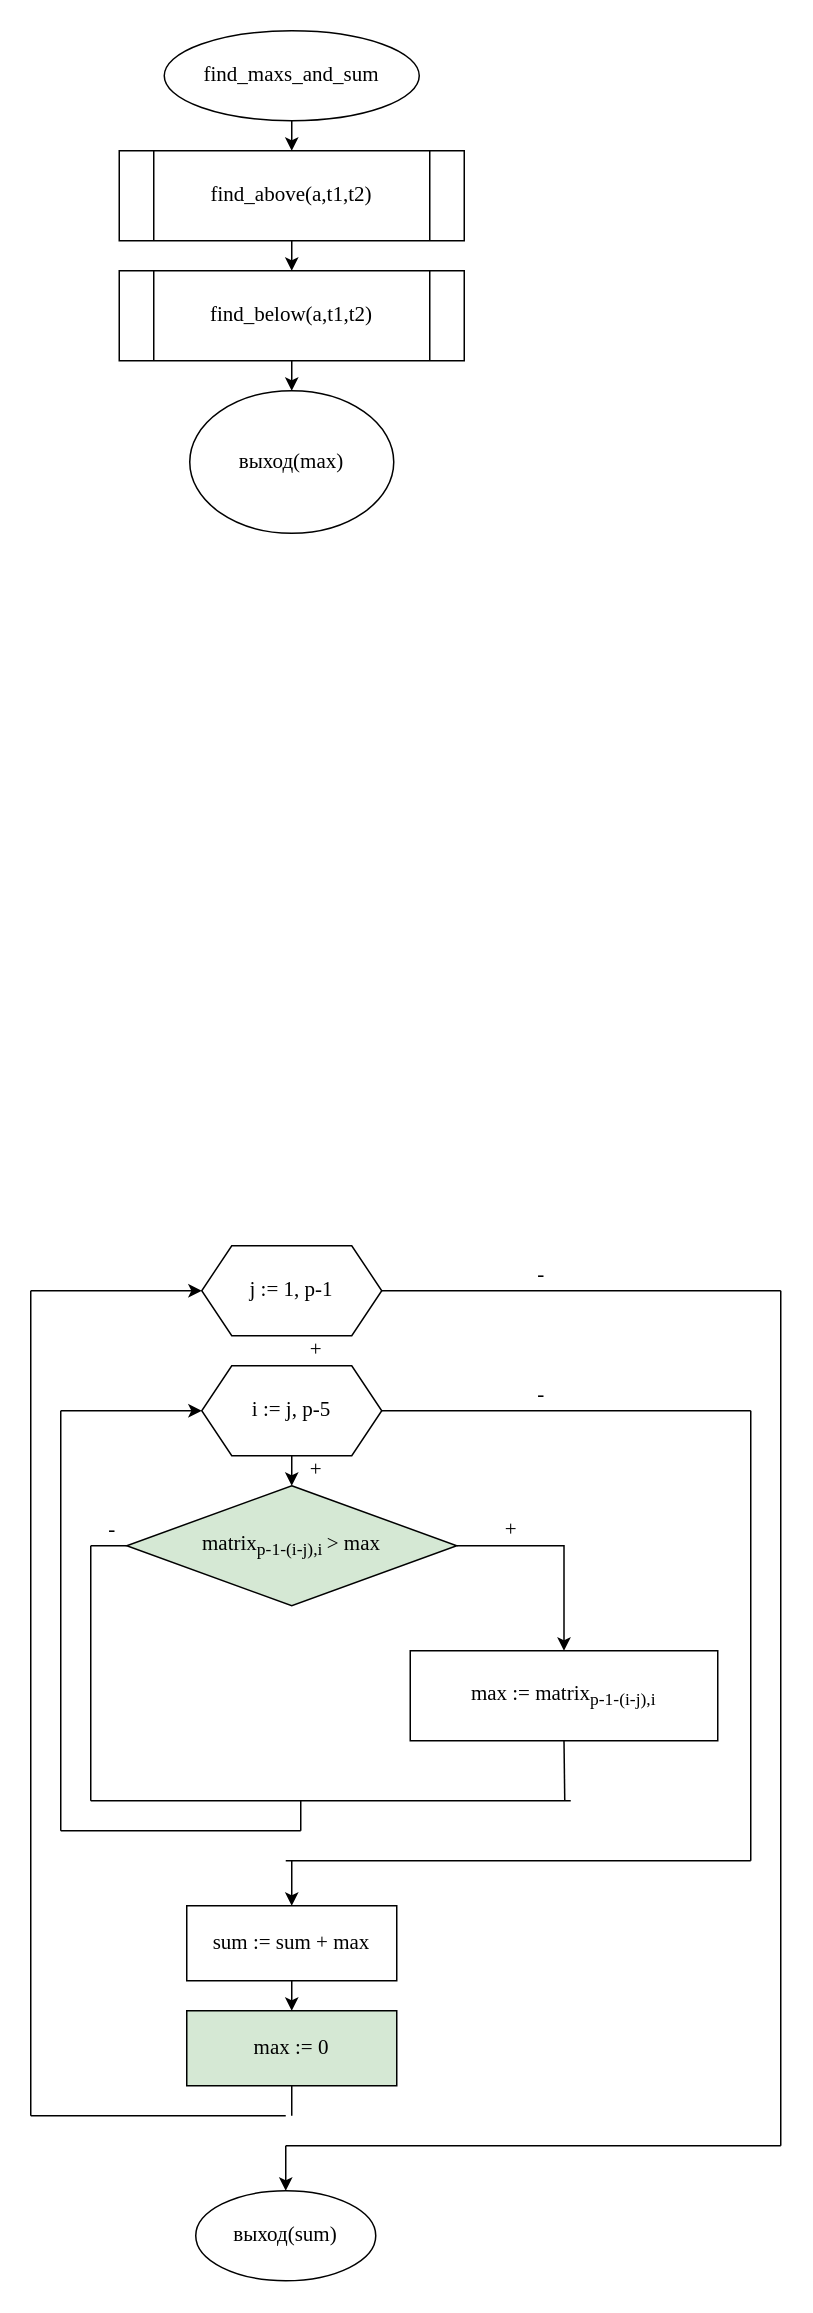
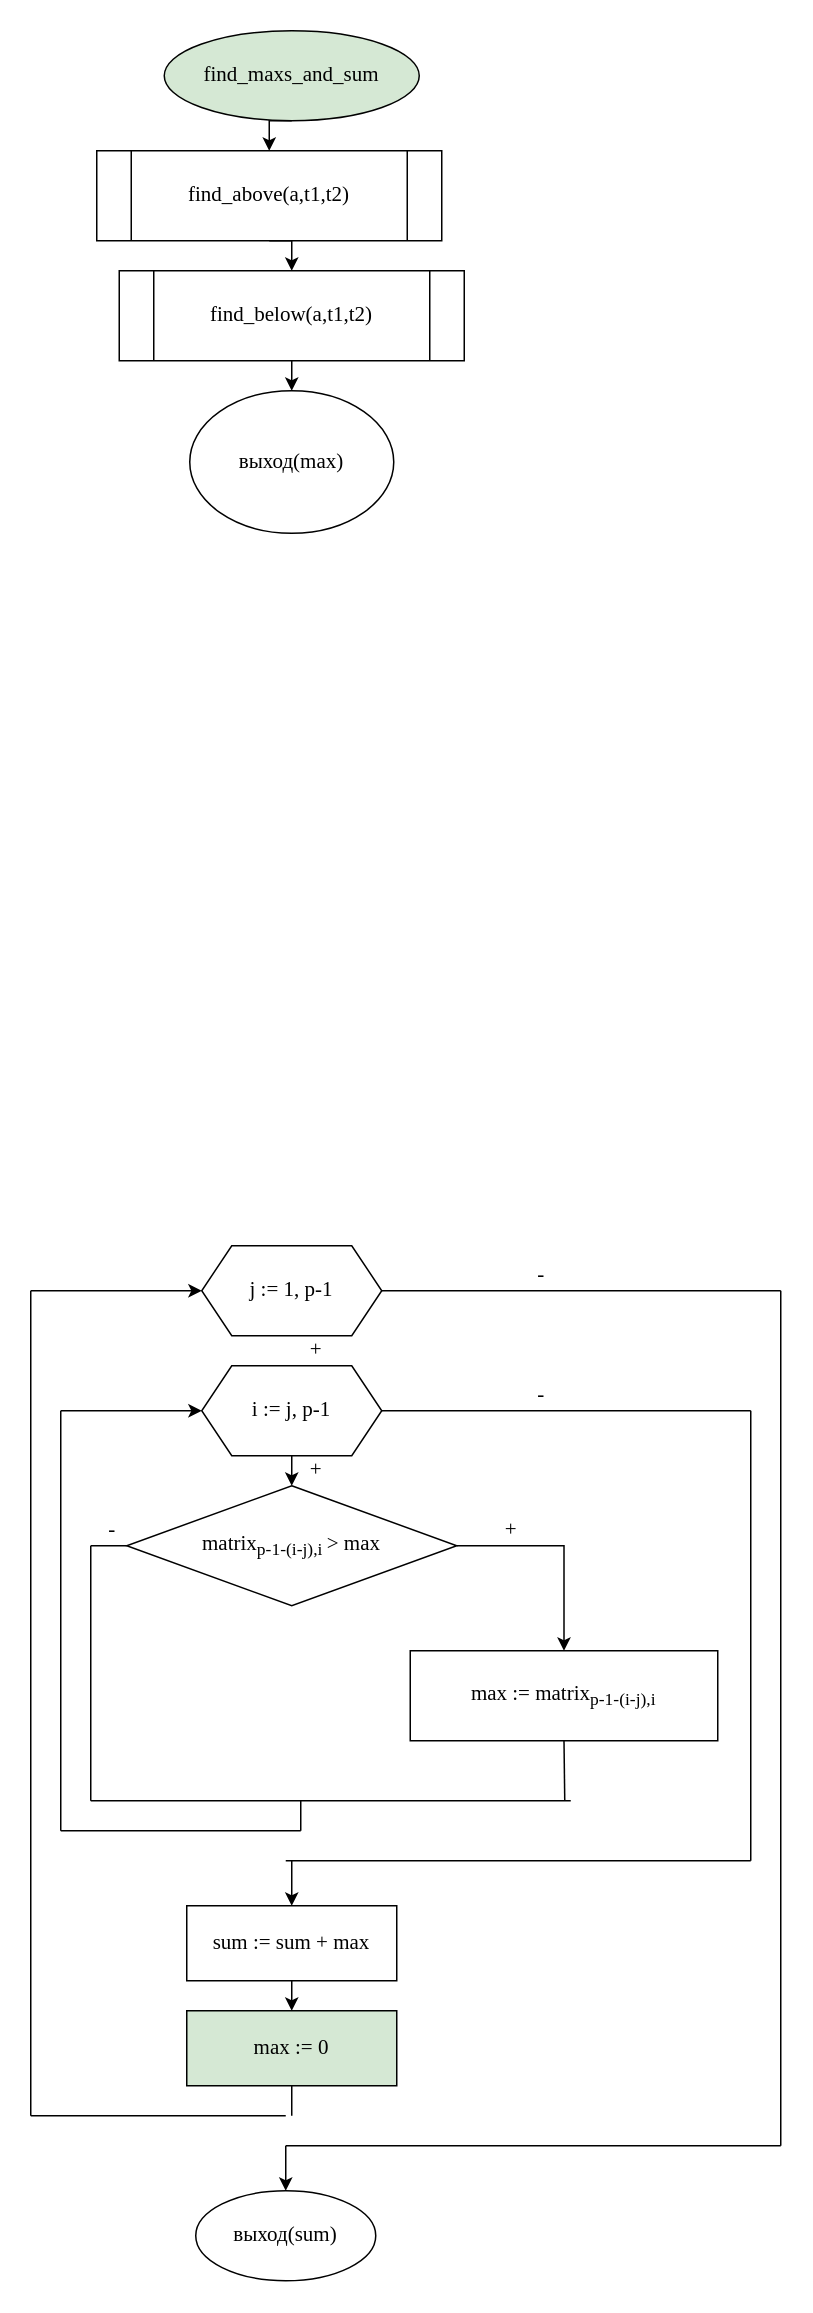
node "find_maxs_and_sum": fillcolor #ffffff -> #d5e8d4
node "find_above(a,t1,t2)": moved (292, 196) -> (269, 196)
node "i := j, p-5": label "i := j, p-5" -> "i := j, p-1"
node "matrixp-1-(i-j),i > max": fillcolor #d5e8d4 -> #ffffff
